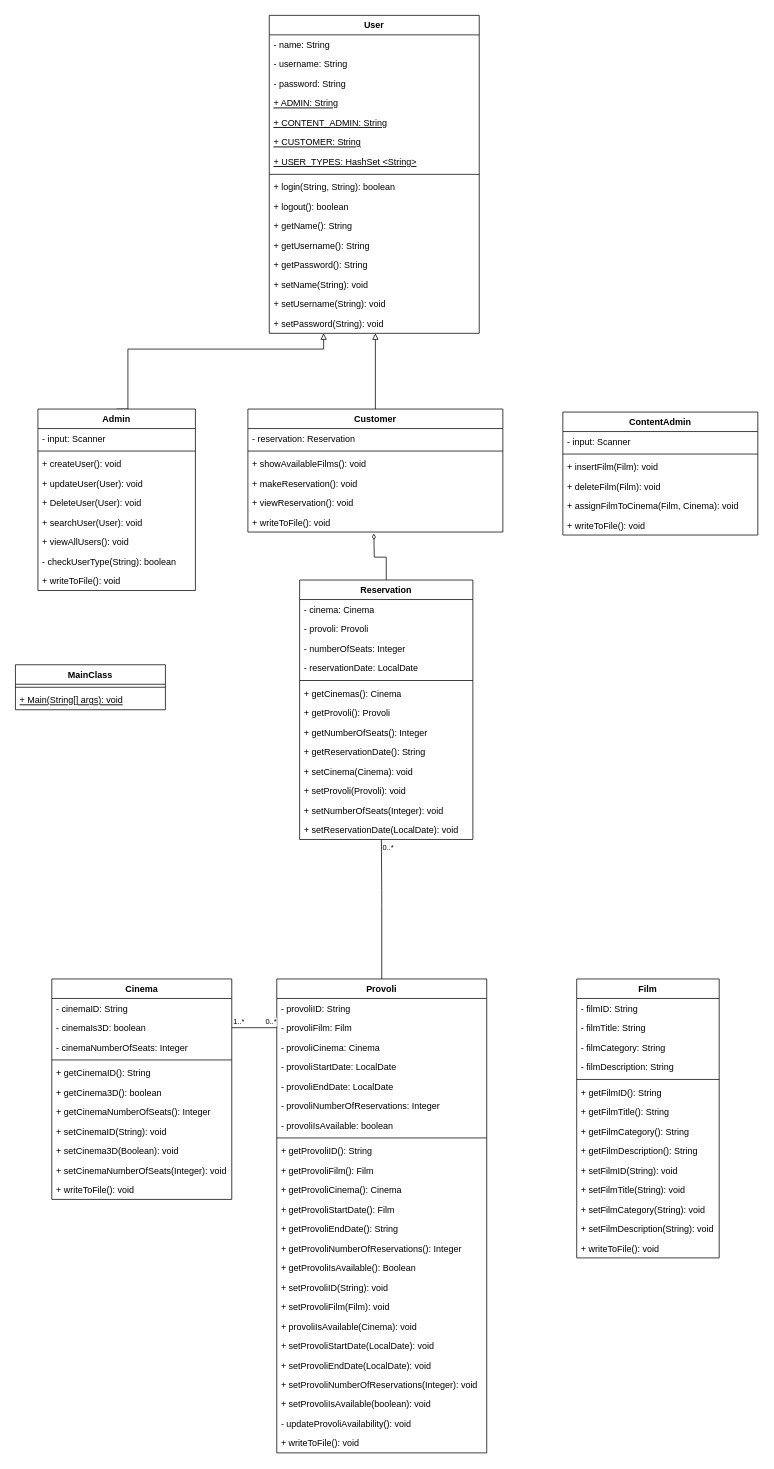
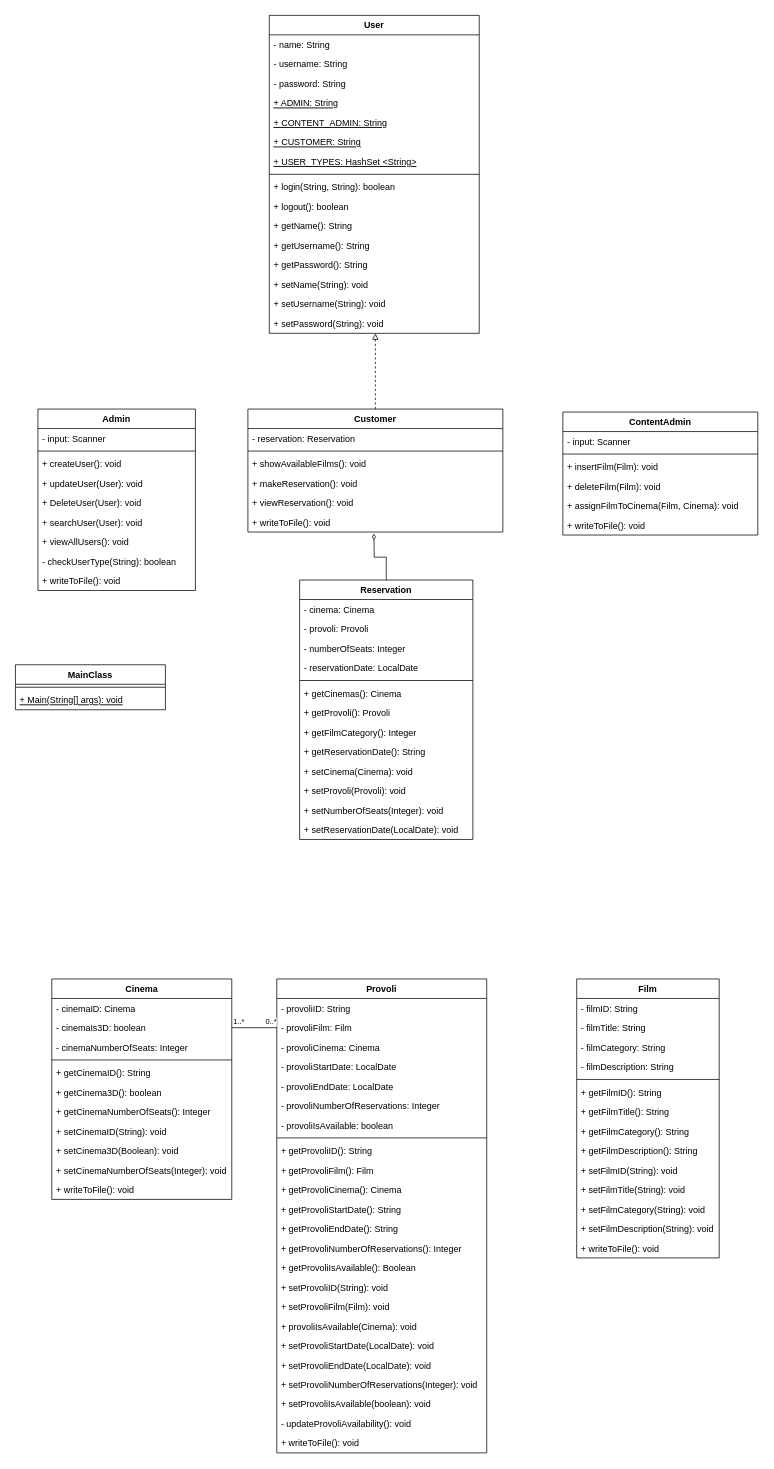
edge "Admin" -> "+ setPassword(String): void": removed
edge "Customer" -> "User": style solid -> dashed
node "+ getNumberOfSeats(): Integer": label "+ getNumberOfSeats(): Integer" -> "+ getFilmCategory(): Integer"
edge "+ setReservationDate(LocalDate): void" -- "Provoli": removed, label "0..*"
node "- cinemaID: String": label "- cinemaID: String" -> "- cinemaID: Cinema"
node "+ getProvoliStartDate(): Film": label "+ getProvoliStartDate(): Film" -> "+ getProvoliStartDate(): String"
